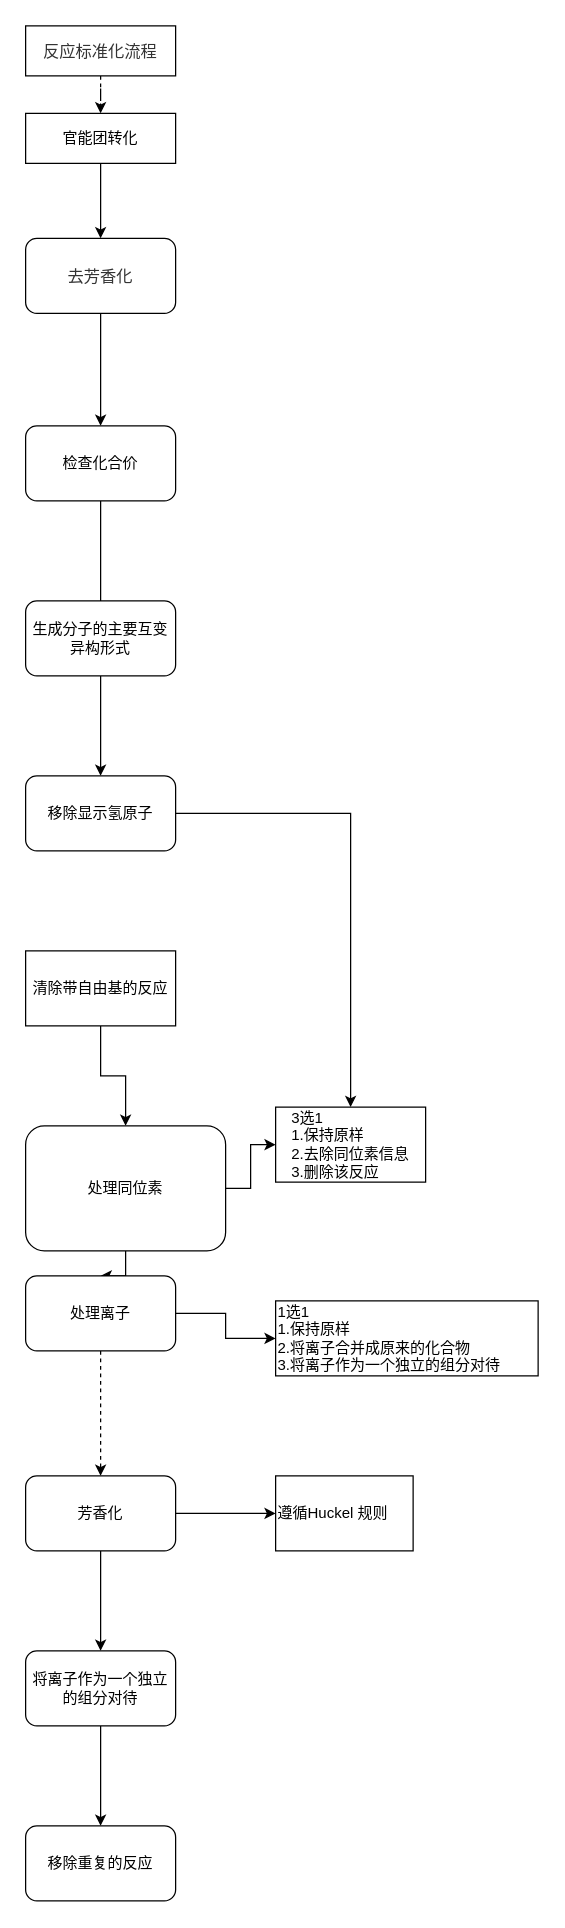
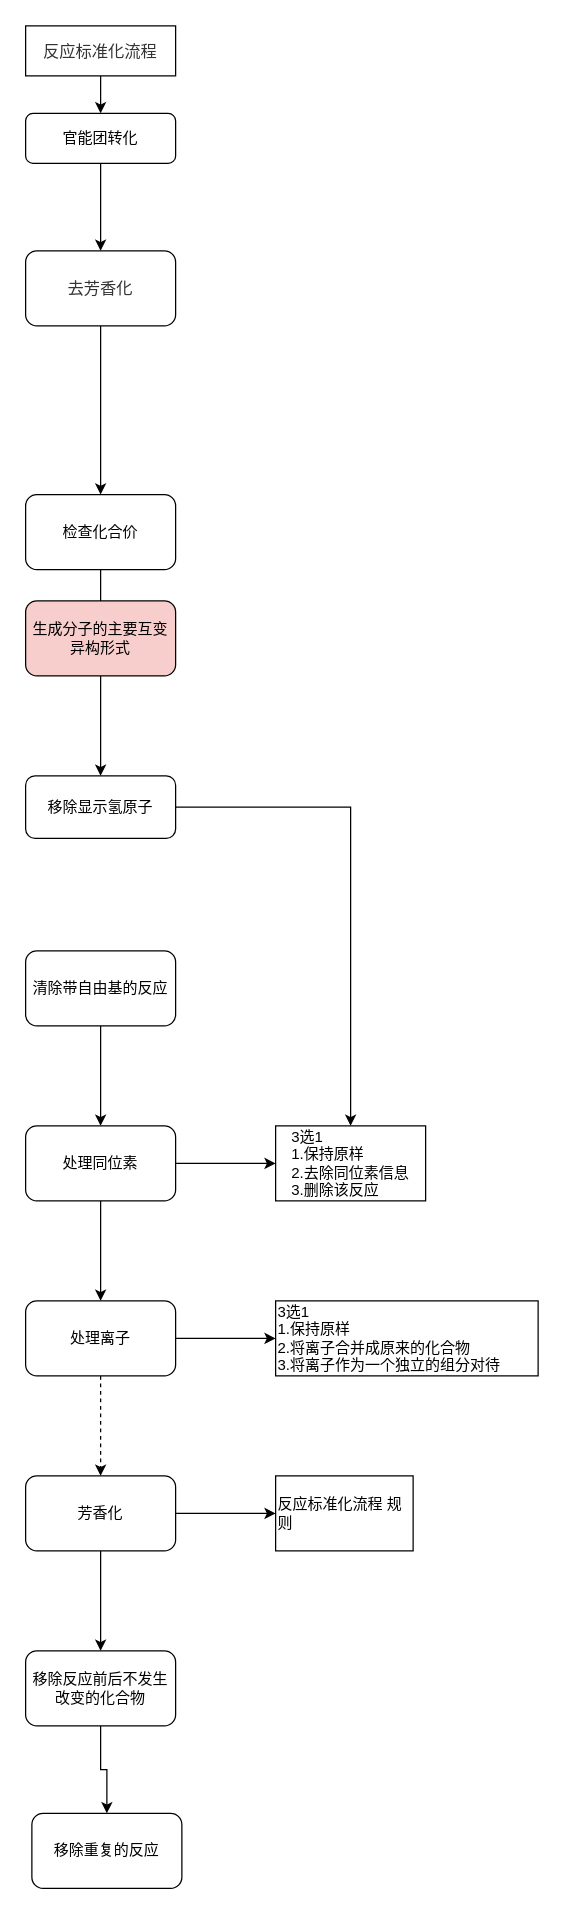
edge "反应标准化流程" -> "官能团转化": style dashed -> solid
node "官能团转化": shape rectangle -> rounded rectangle
node "去芳香化": moved (101, 276) -> (101, 288)
node "检查化合价": moved (101, 463) -> (101, 532)
node "生成分子的主要互变异构形式": fillcolor #ffffff -> #f8cecc
node "移除显示氢原子": size 150x75 -> 150x63
node "清除带自由基的反应": shape rectangle -> rounded rectangle
node "3选1 1.保持原样 2.去除同位素信息 3.删除该反应": moved (351, 1144) -> (351, 1163)
node "处理同位素": size 200x125 -> 150x75
node "处理离子": moved (101, 1313) -> (101, 1338)
node "1选1 1.保持原样 2.将离子合并成原来的化合物 3.将离子作为一个独立的组分对待": label "1选1 1.保持原样 2.将离子合并成原来的化合物 3.将离子作为一个独立的组分对待" -> "3选1 1.保持原样 2.将离子合并成原来的化合物 3.将离子作为一个独立的组分对待"
node "遵循Huckel 规则": label "遵循Huckel 规则" -> "反应标准化流程 规则"
node "将离子作为一个独立的组分对待": label "将离子作为一个独立的组分对待" -> "移除反应前后不发生改变的化合物"
node "移除重复的反应": moved (101, 1863) -> (107, 1851)
